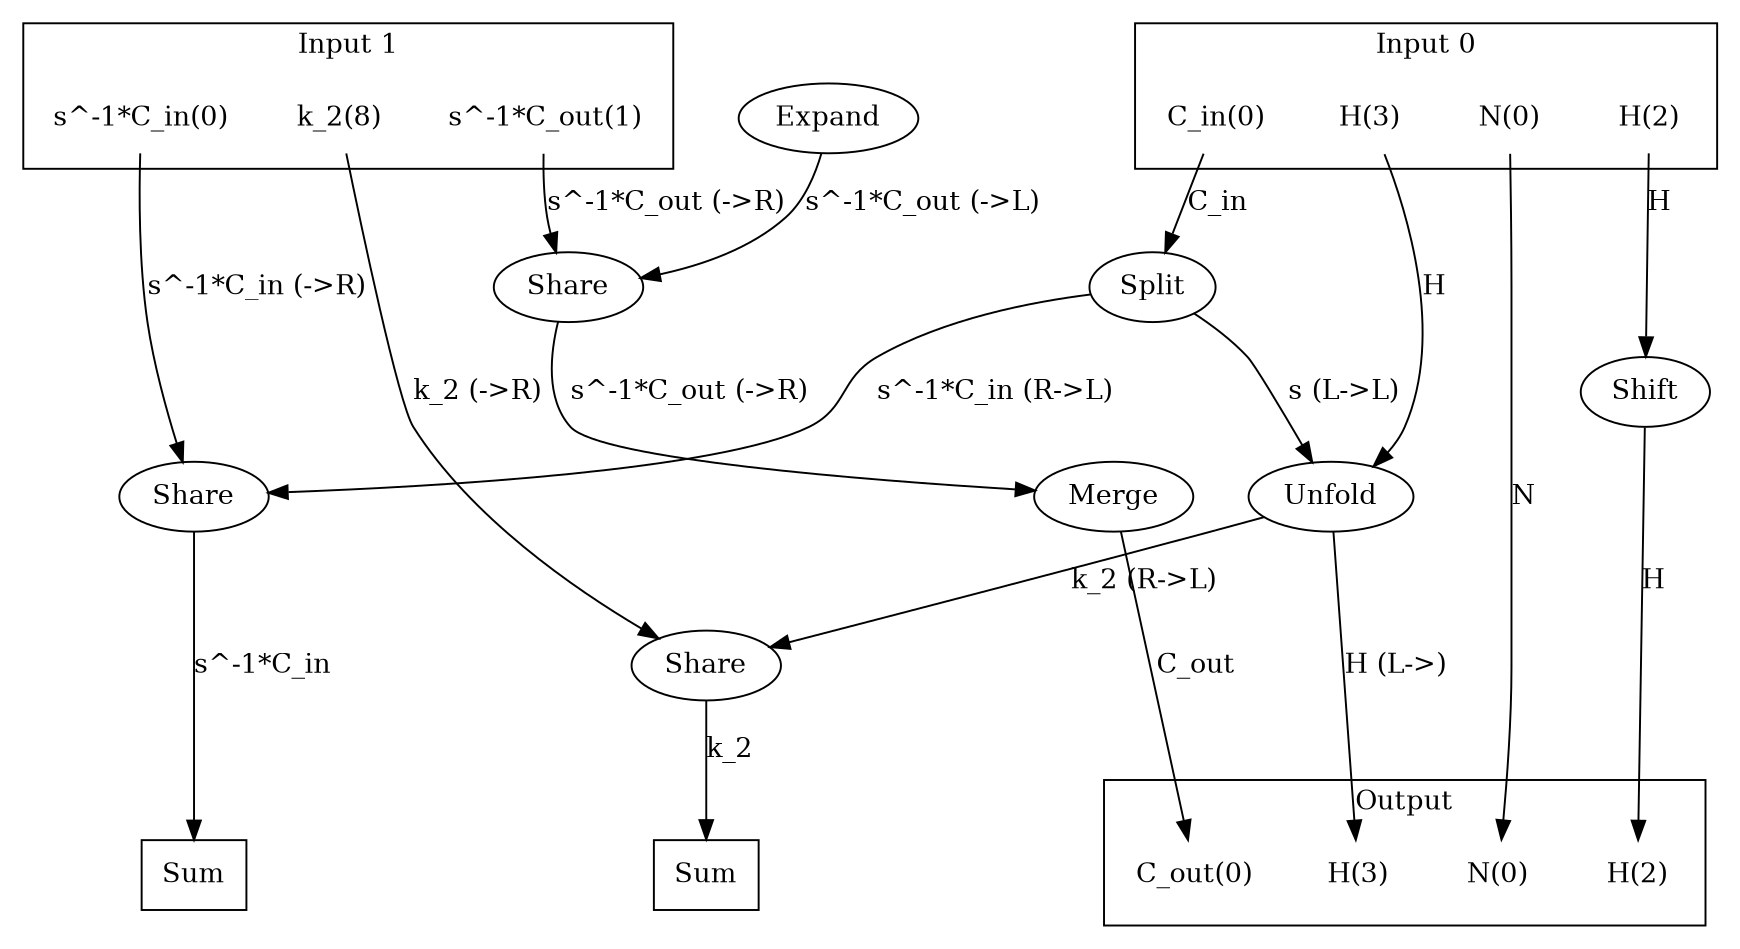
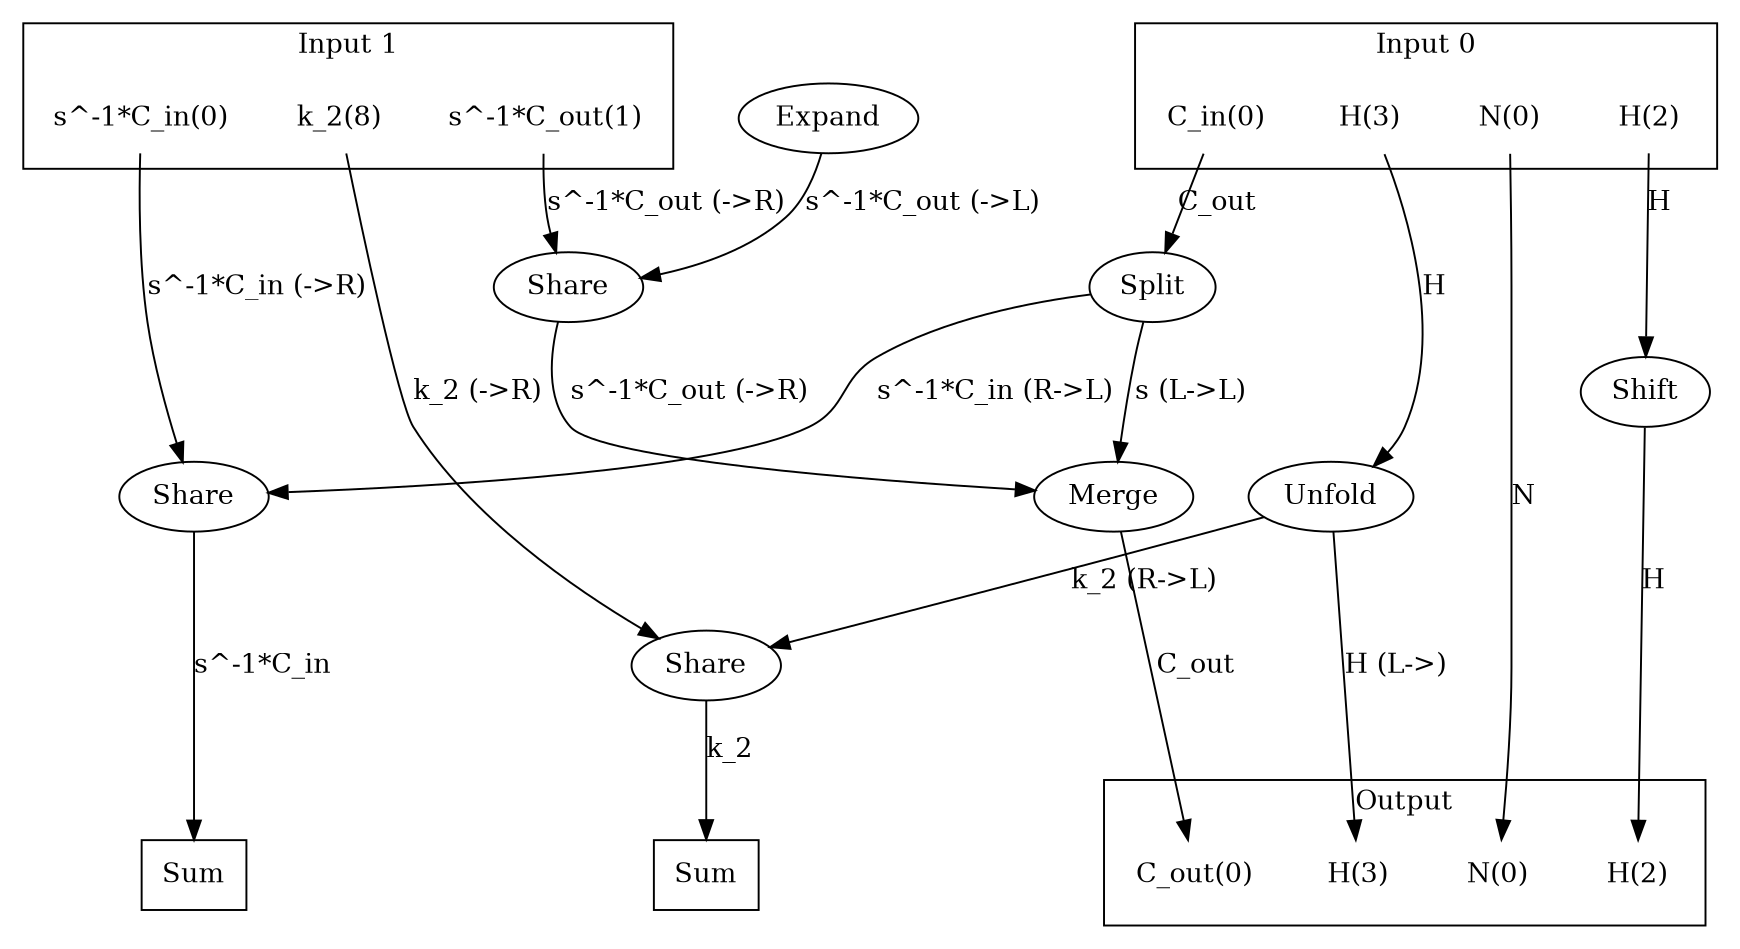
edge "C_in(0)" -> "Split": label "C_in" -> "C_out"
edge "Split" -> "Unfold": now "Split" -> "Merge"
